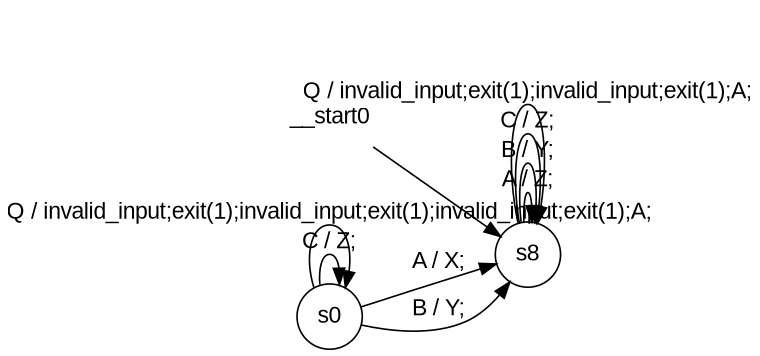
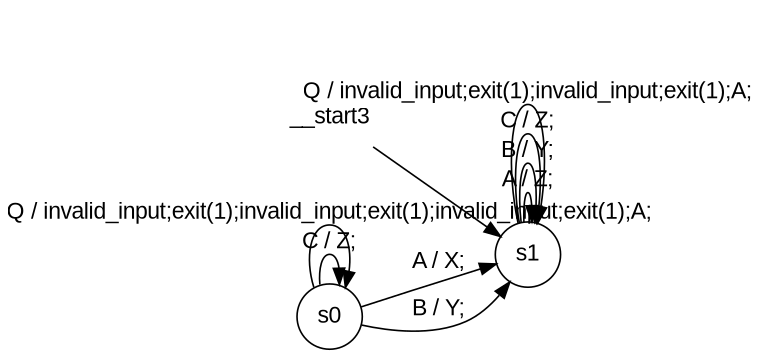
node "__start0": label "__start0" -> "__start3"
node "s8": label "s8" -> "s1"
